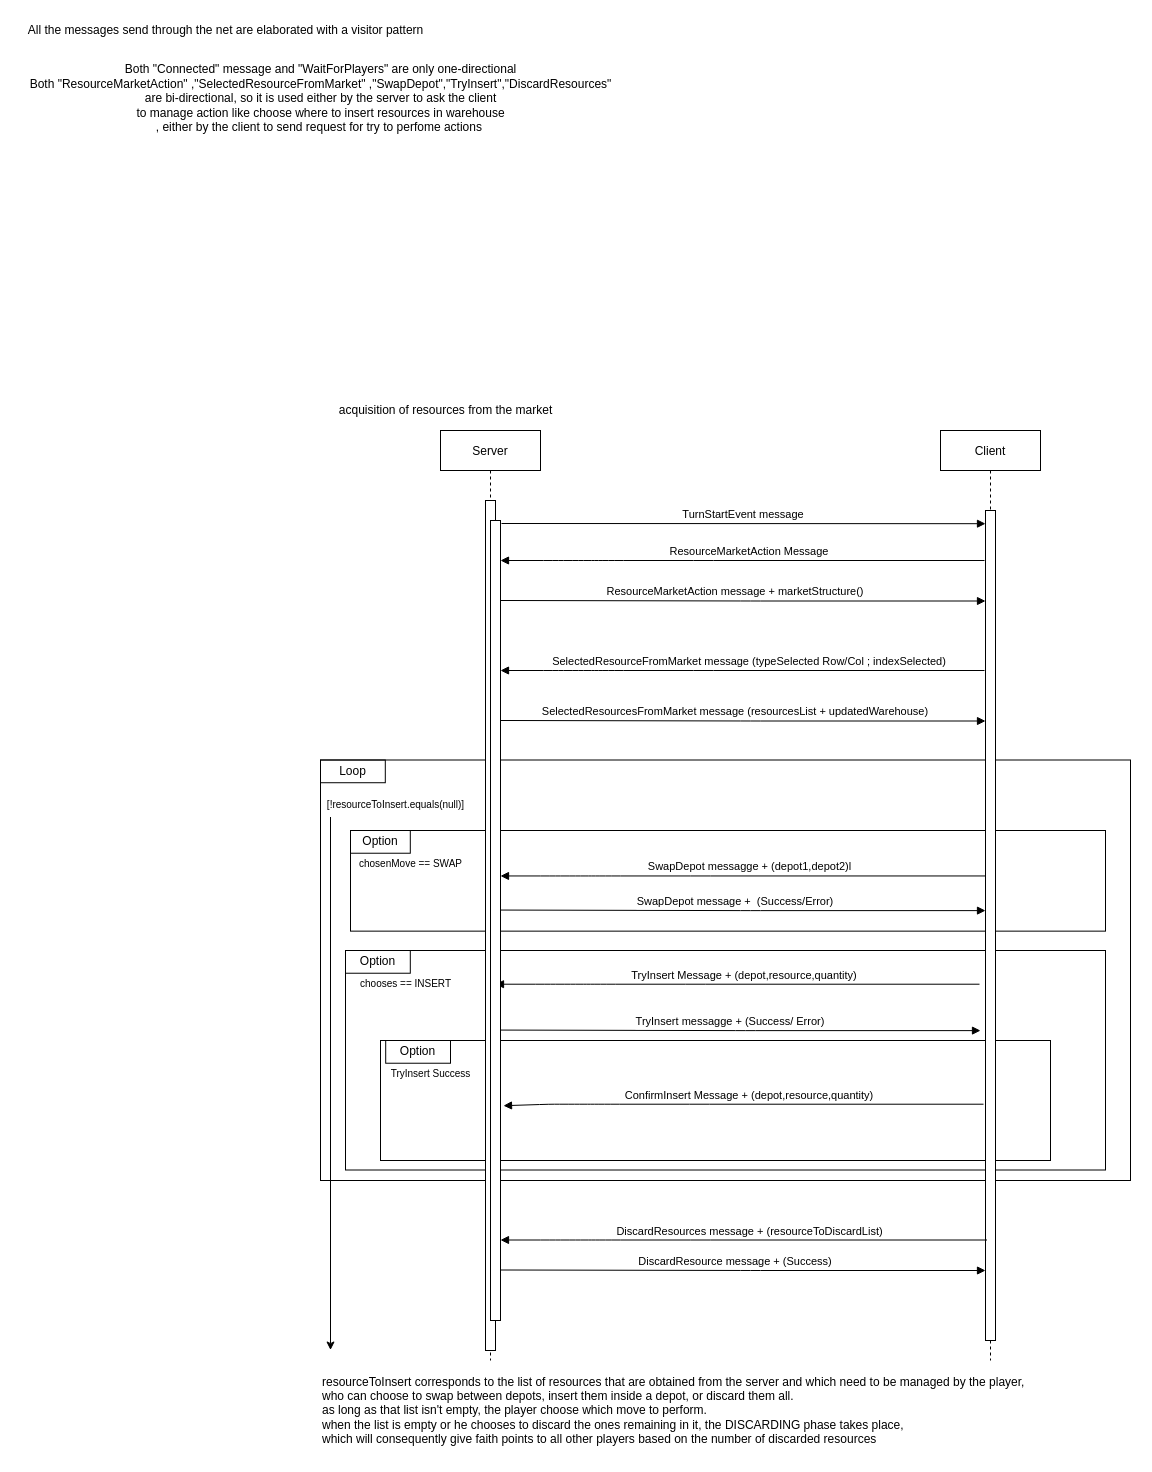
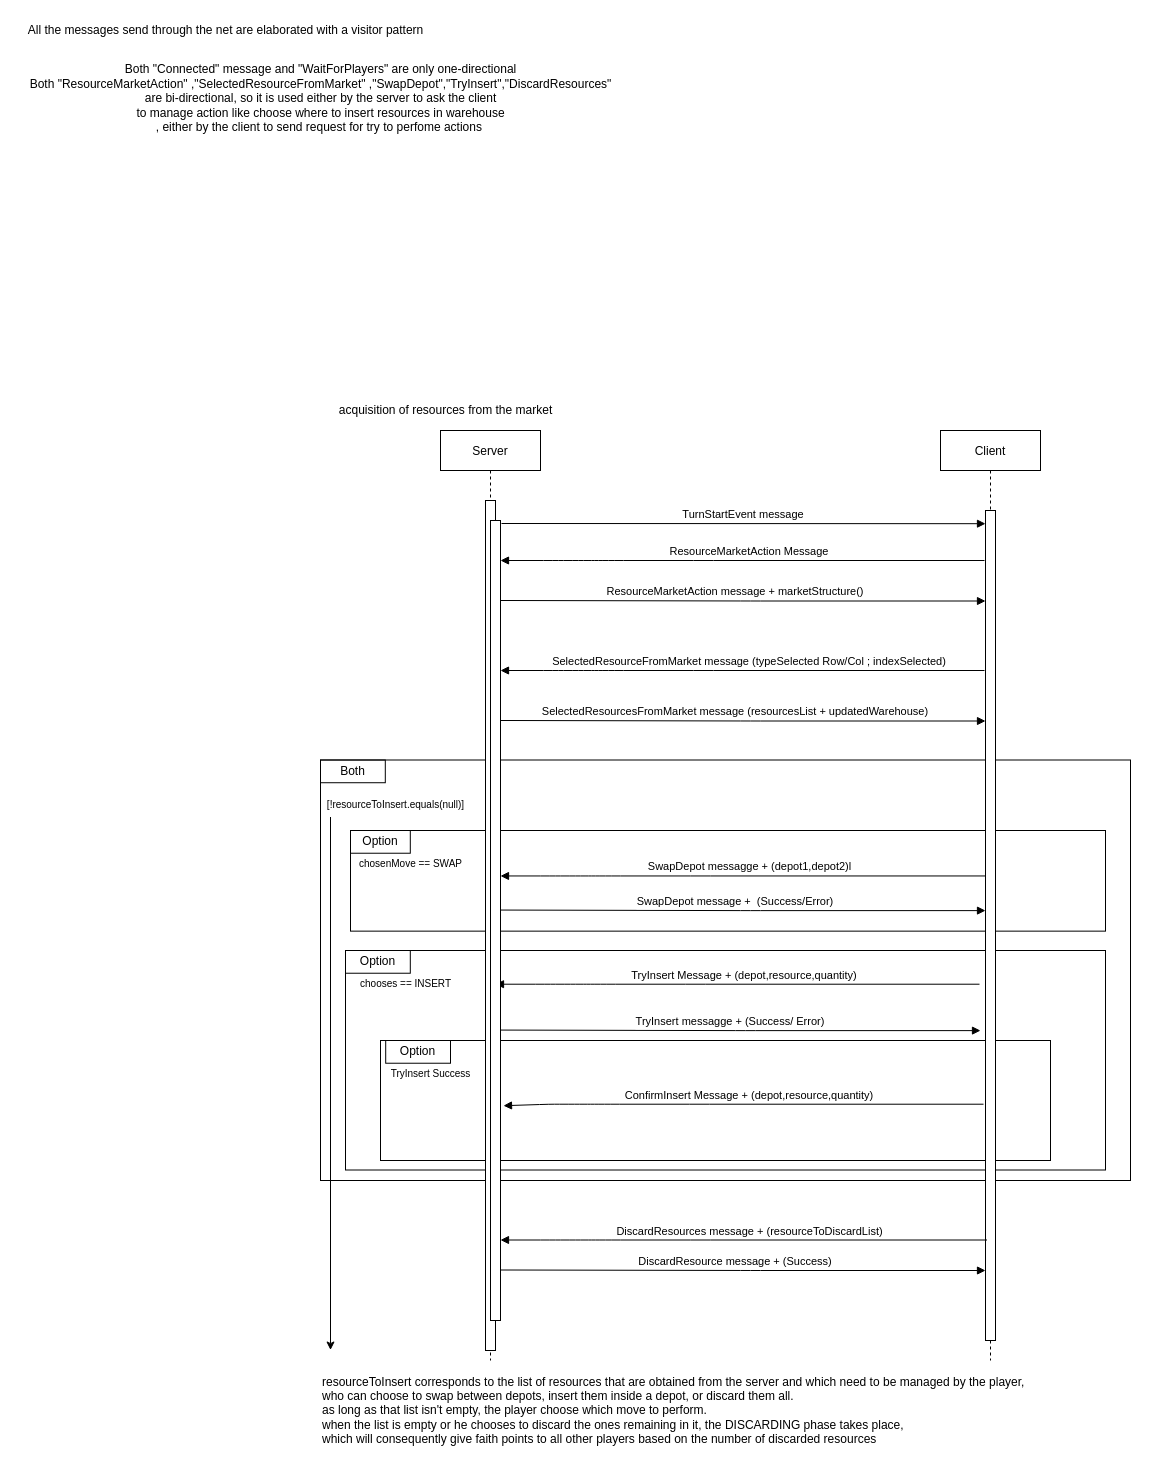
node "Loop": label "Loop" -> "Both"
